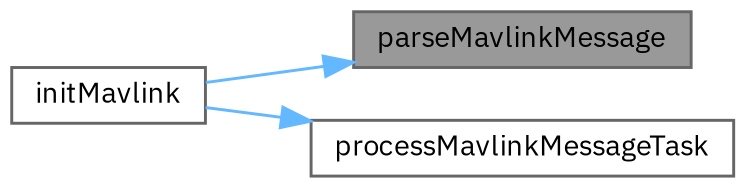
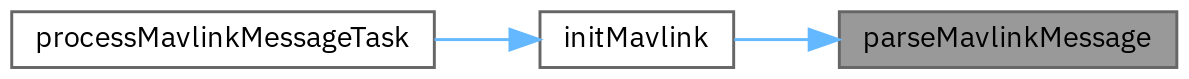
edge "initMavlink" -> "processMavlinkMessageTask": reversed
